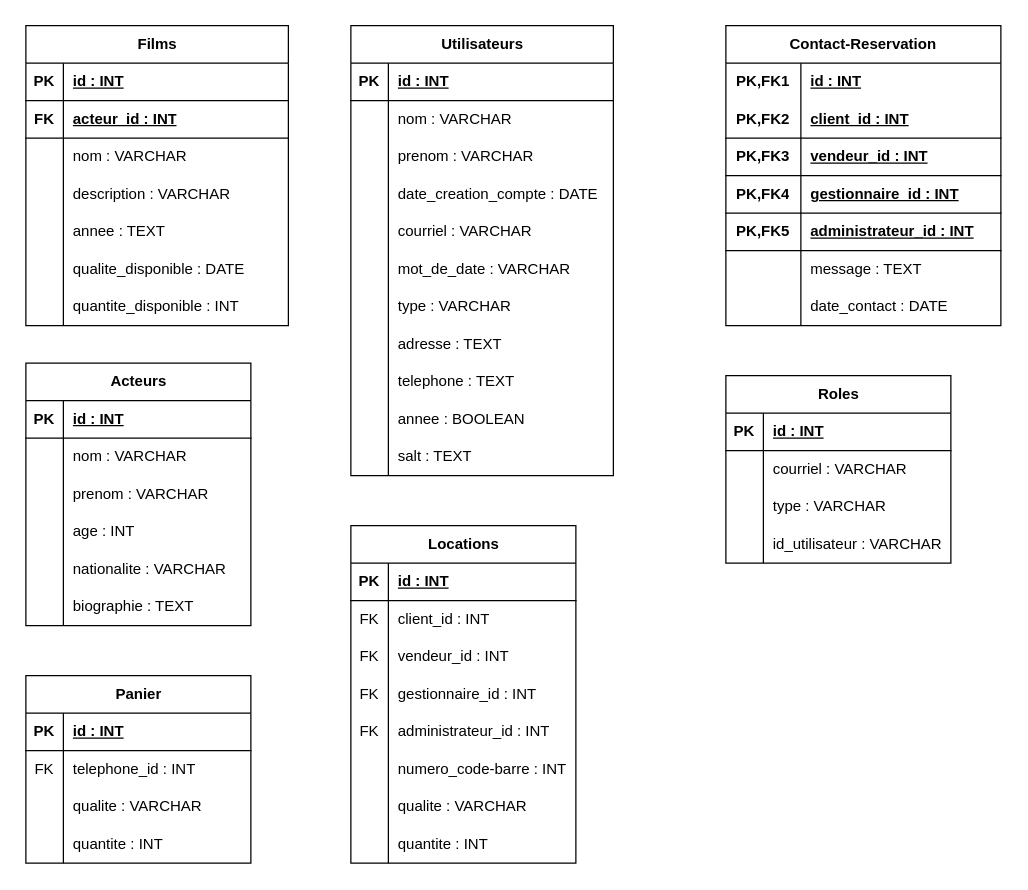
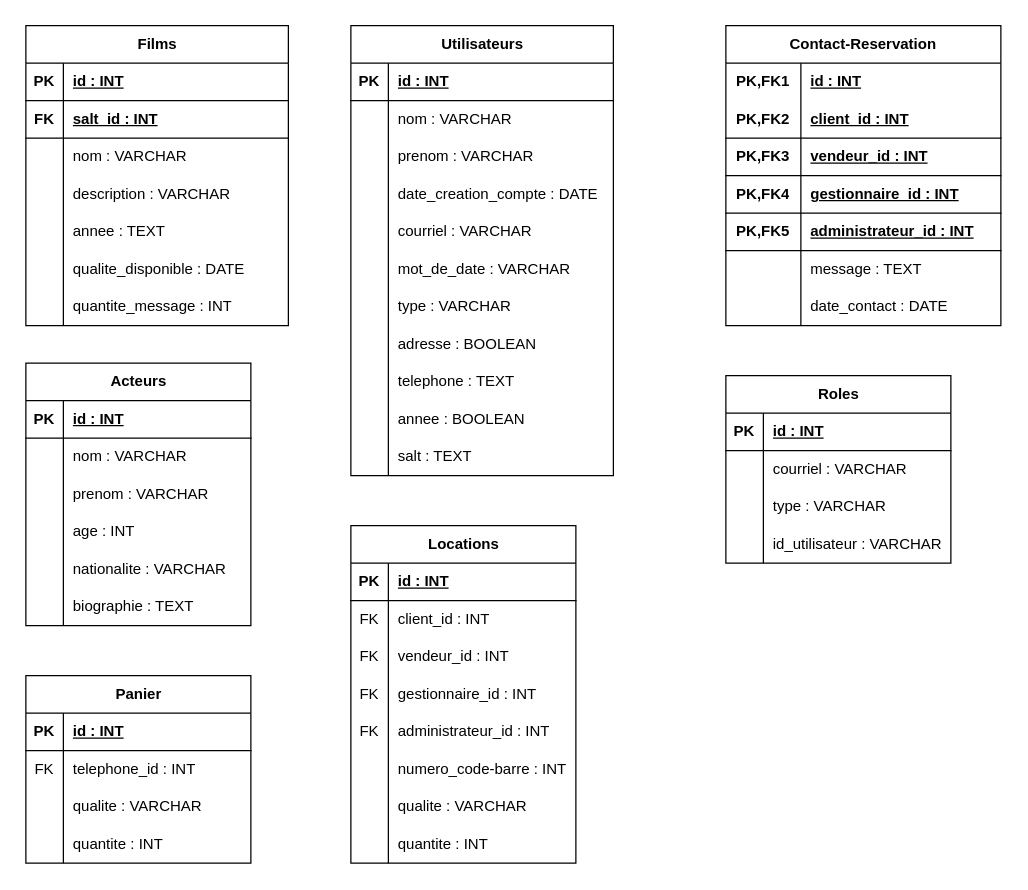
node "acteur_id : INT": label "acteur_id : INT" -> "salt_id : INT"
node "quantite_disponible : INT": label "quantite_disponible : INT" -> "quantite_message : INT"
node "adresse : TEXT": label "adresse : TEXT" -> "adresse : BOOLEAN"
